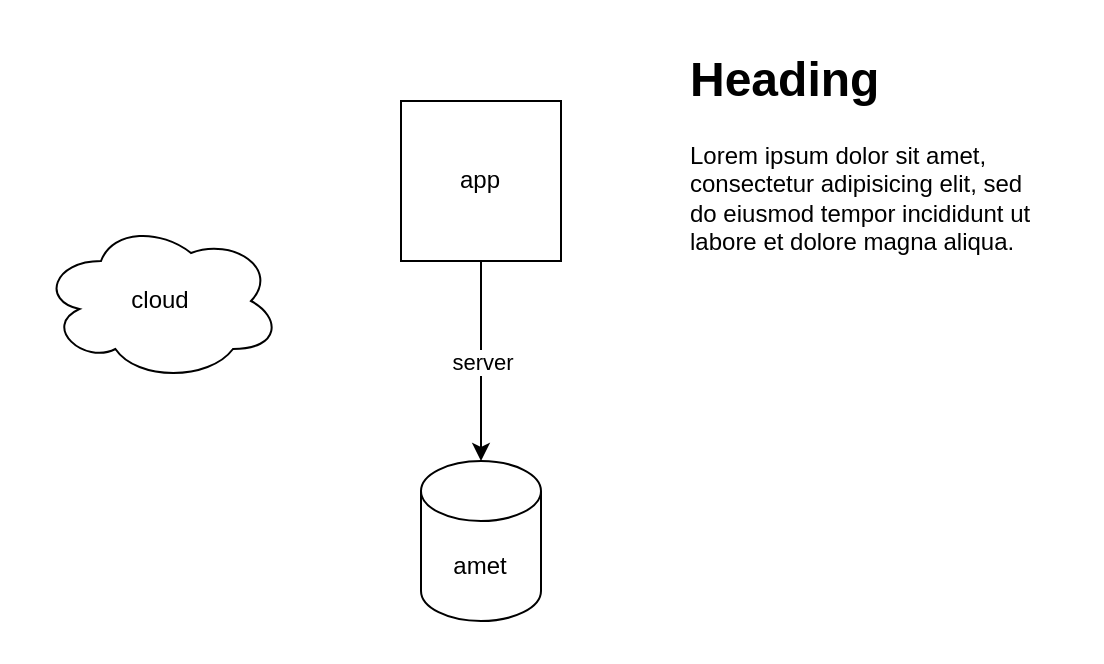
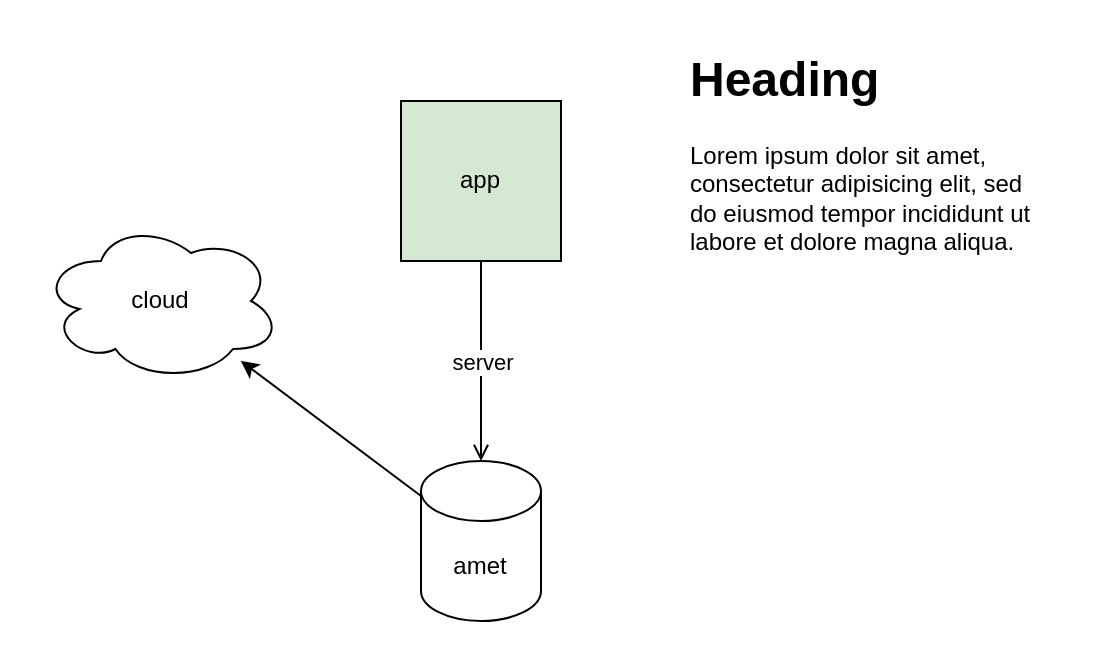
node "app": fillcolor #ffffff -> #d5e8d4
edge "amet" -> "cloud": added
edge "app" -> "amet": arrowhead classic -> open
